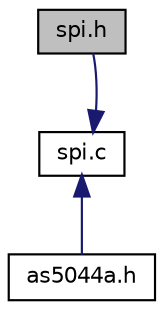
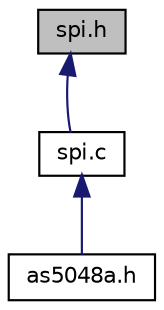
edge "spi.h" -> "spi.c": reversed
node "as5044a.h": label "as5044a.h" -> "as5048a.h"
